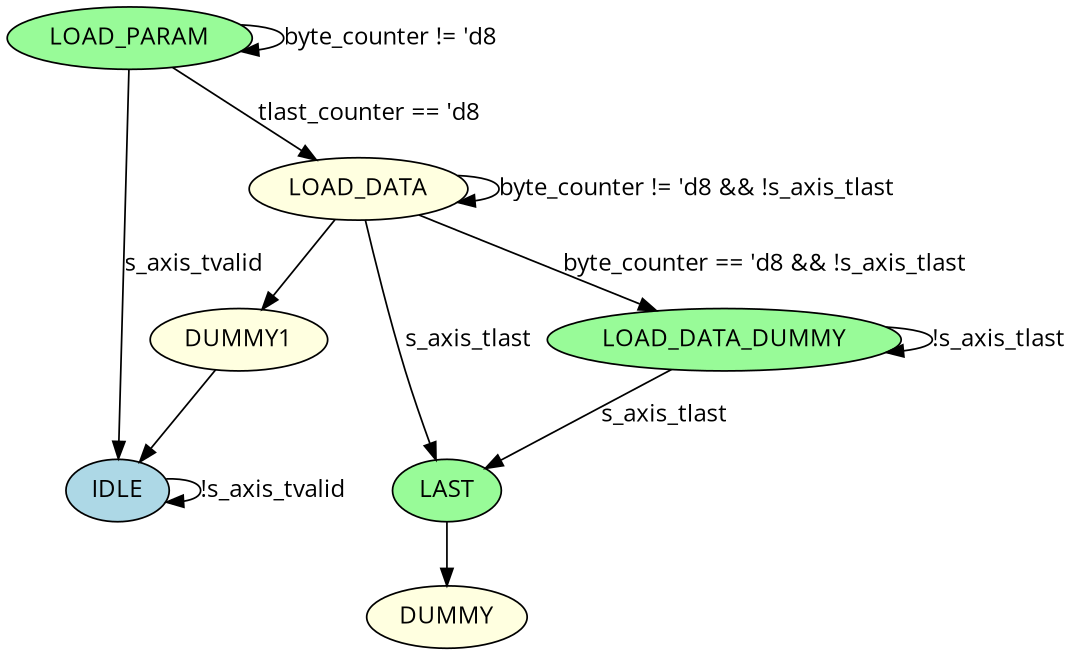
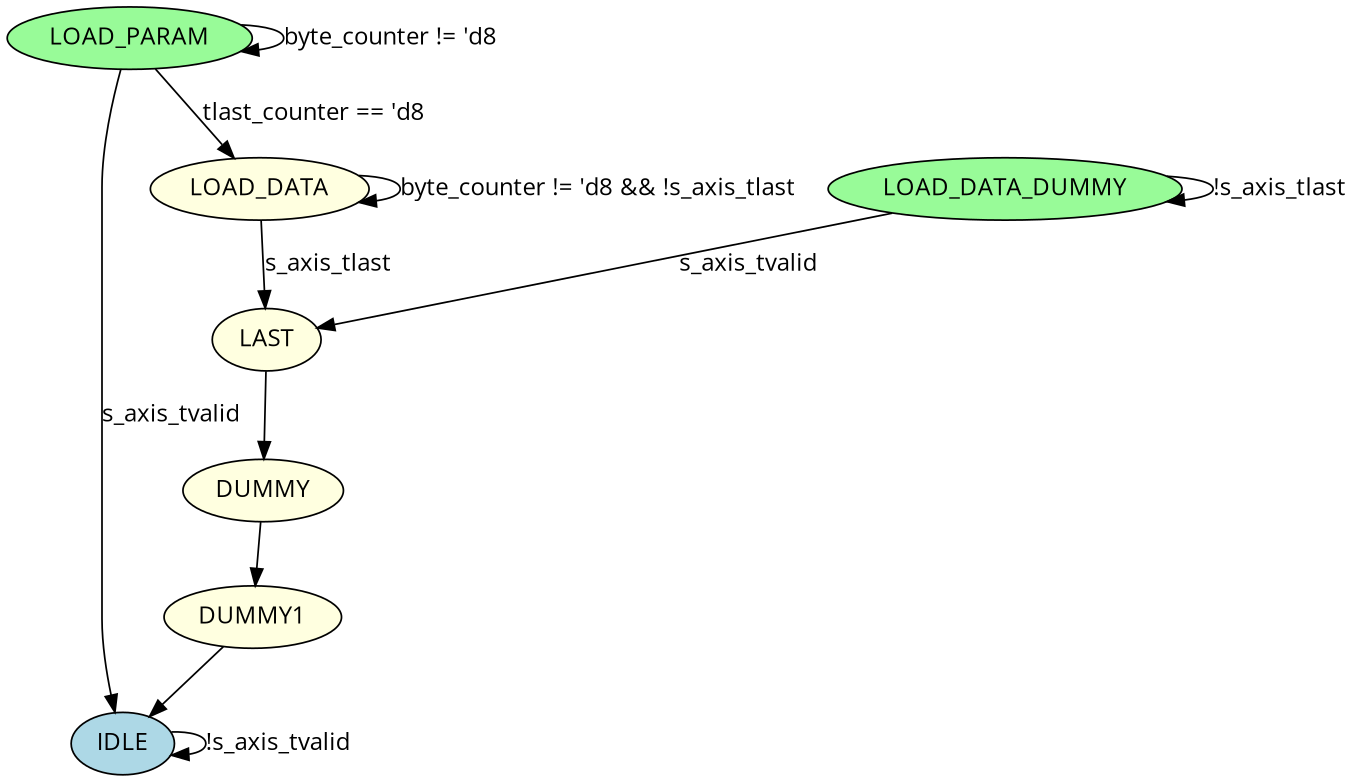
edge "LOAD_DATA" -> "DUMMY1": now "DUMMY" -> "DUMMY1"
edge "LOAD_DATA" -> "LOAD_DATA_DUMMY": removed, label "byte_counter == 'd8 && !s_axis_tlast"
edge "LOAD_DATA_DUMMY" -> "LAST": label "s_axis_tlast" -> "s_axis_tvalid"
node "LAST": fillcolor palegreen -> lightyellow
